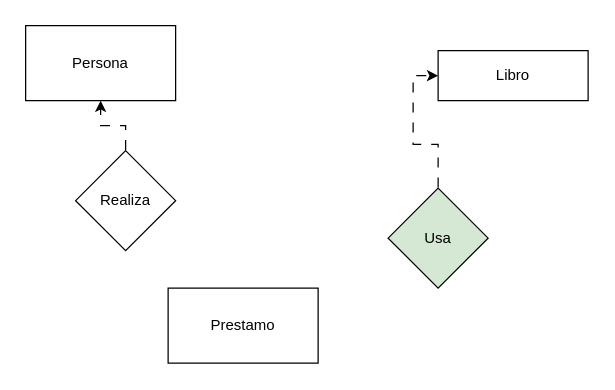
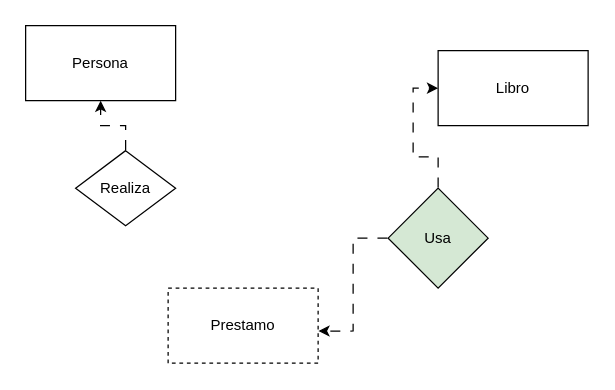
node "Libro": size 150x50 -> 150x75
node "Realiza": size 100x100 -> 100x75
edge "Usa" -> "Prestamo": added
node "Prestamo": style solid -> dashed
